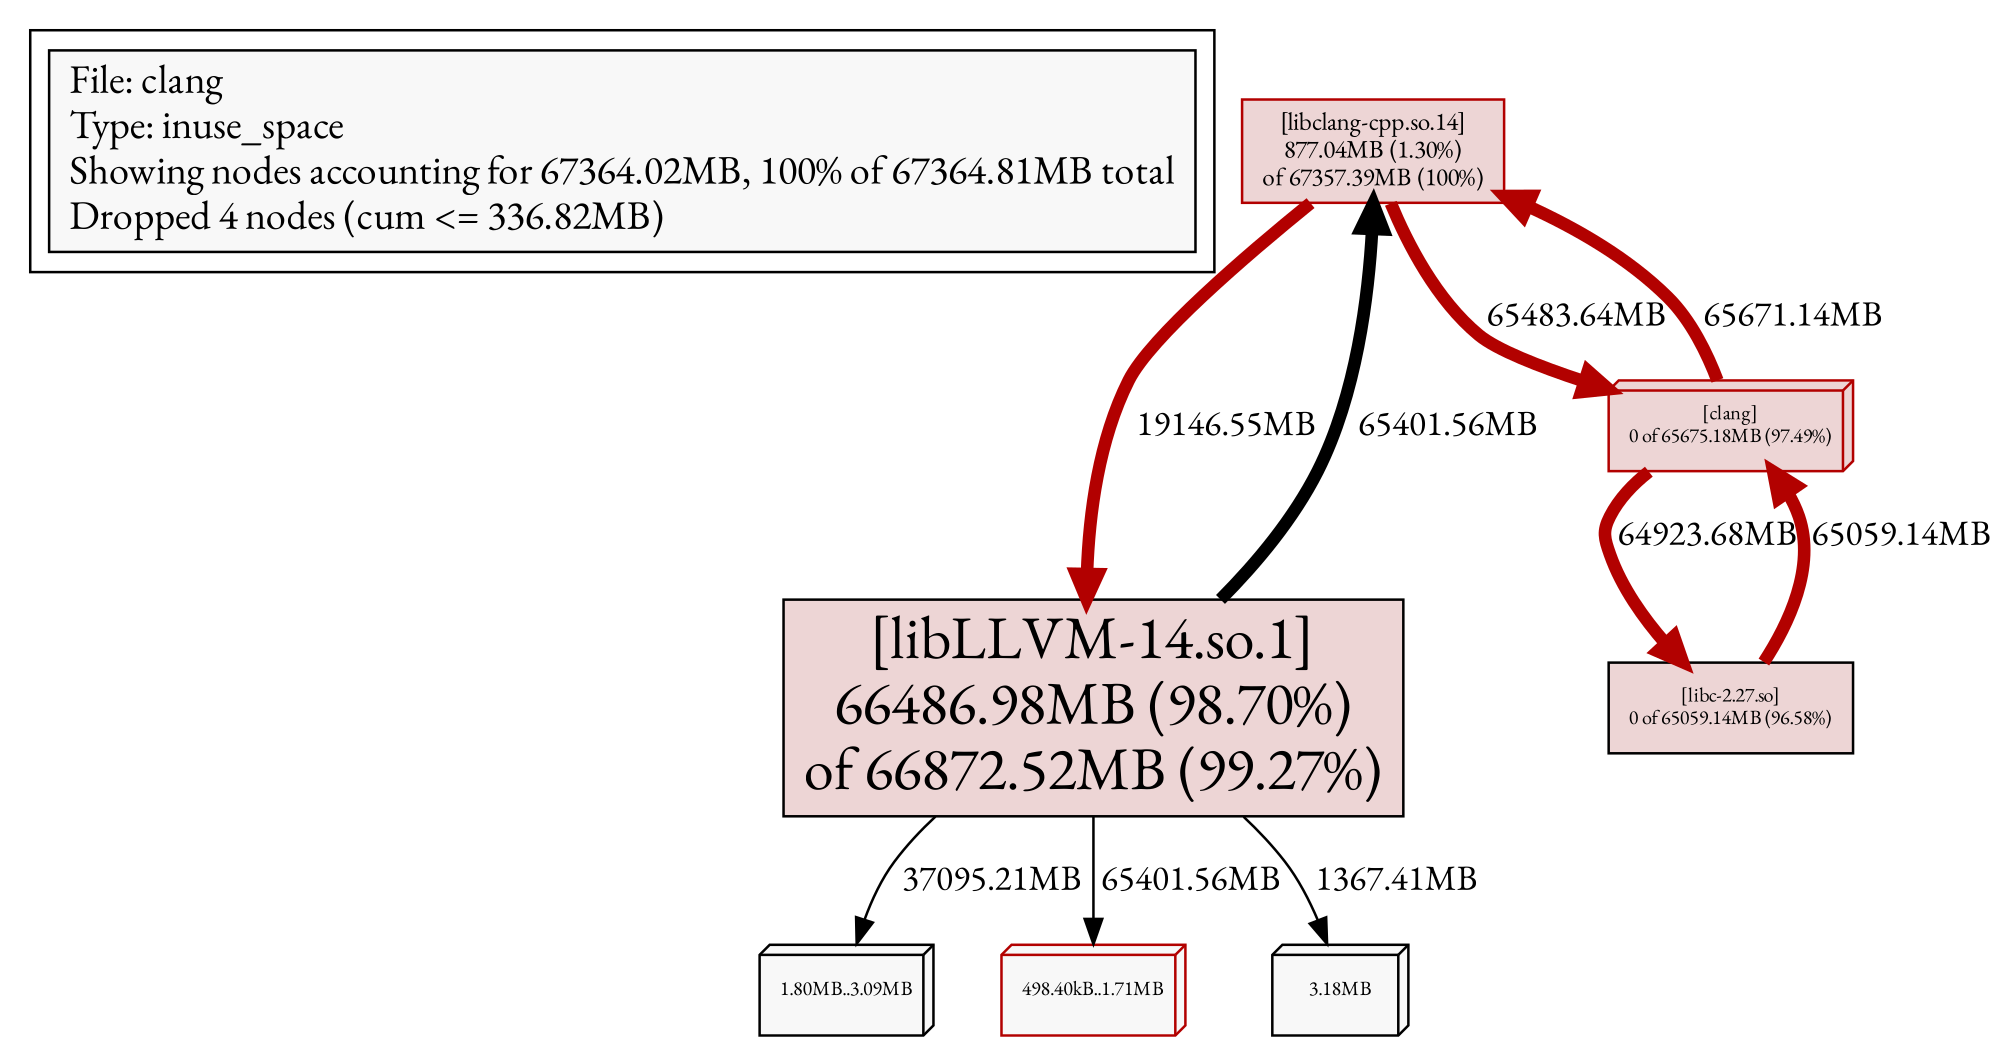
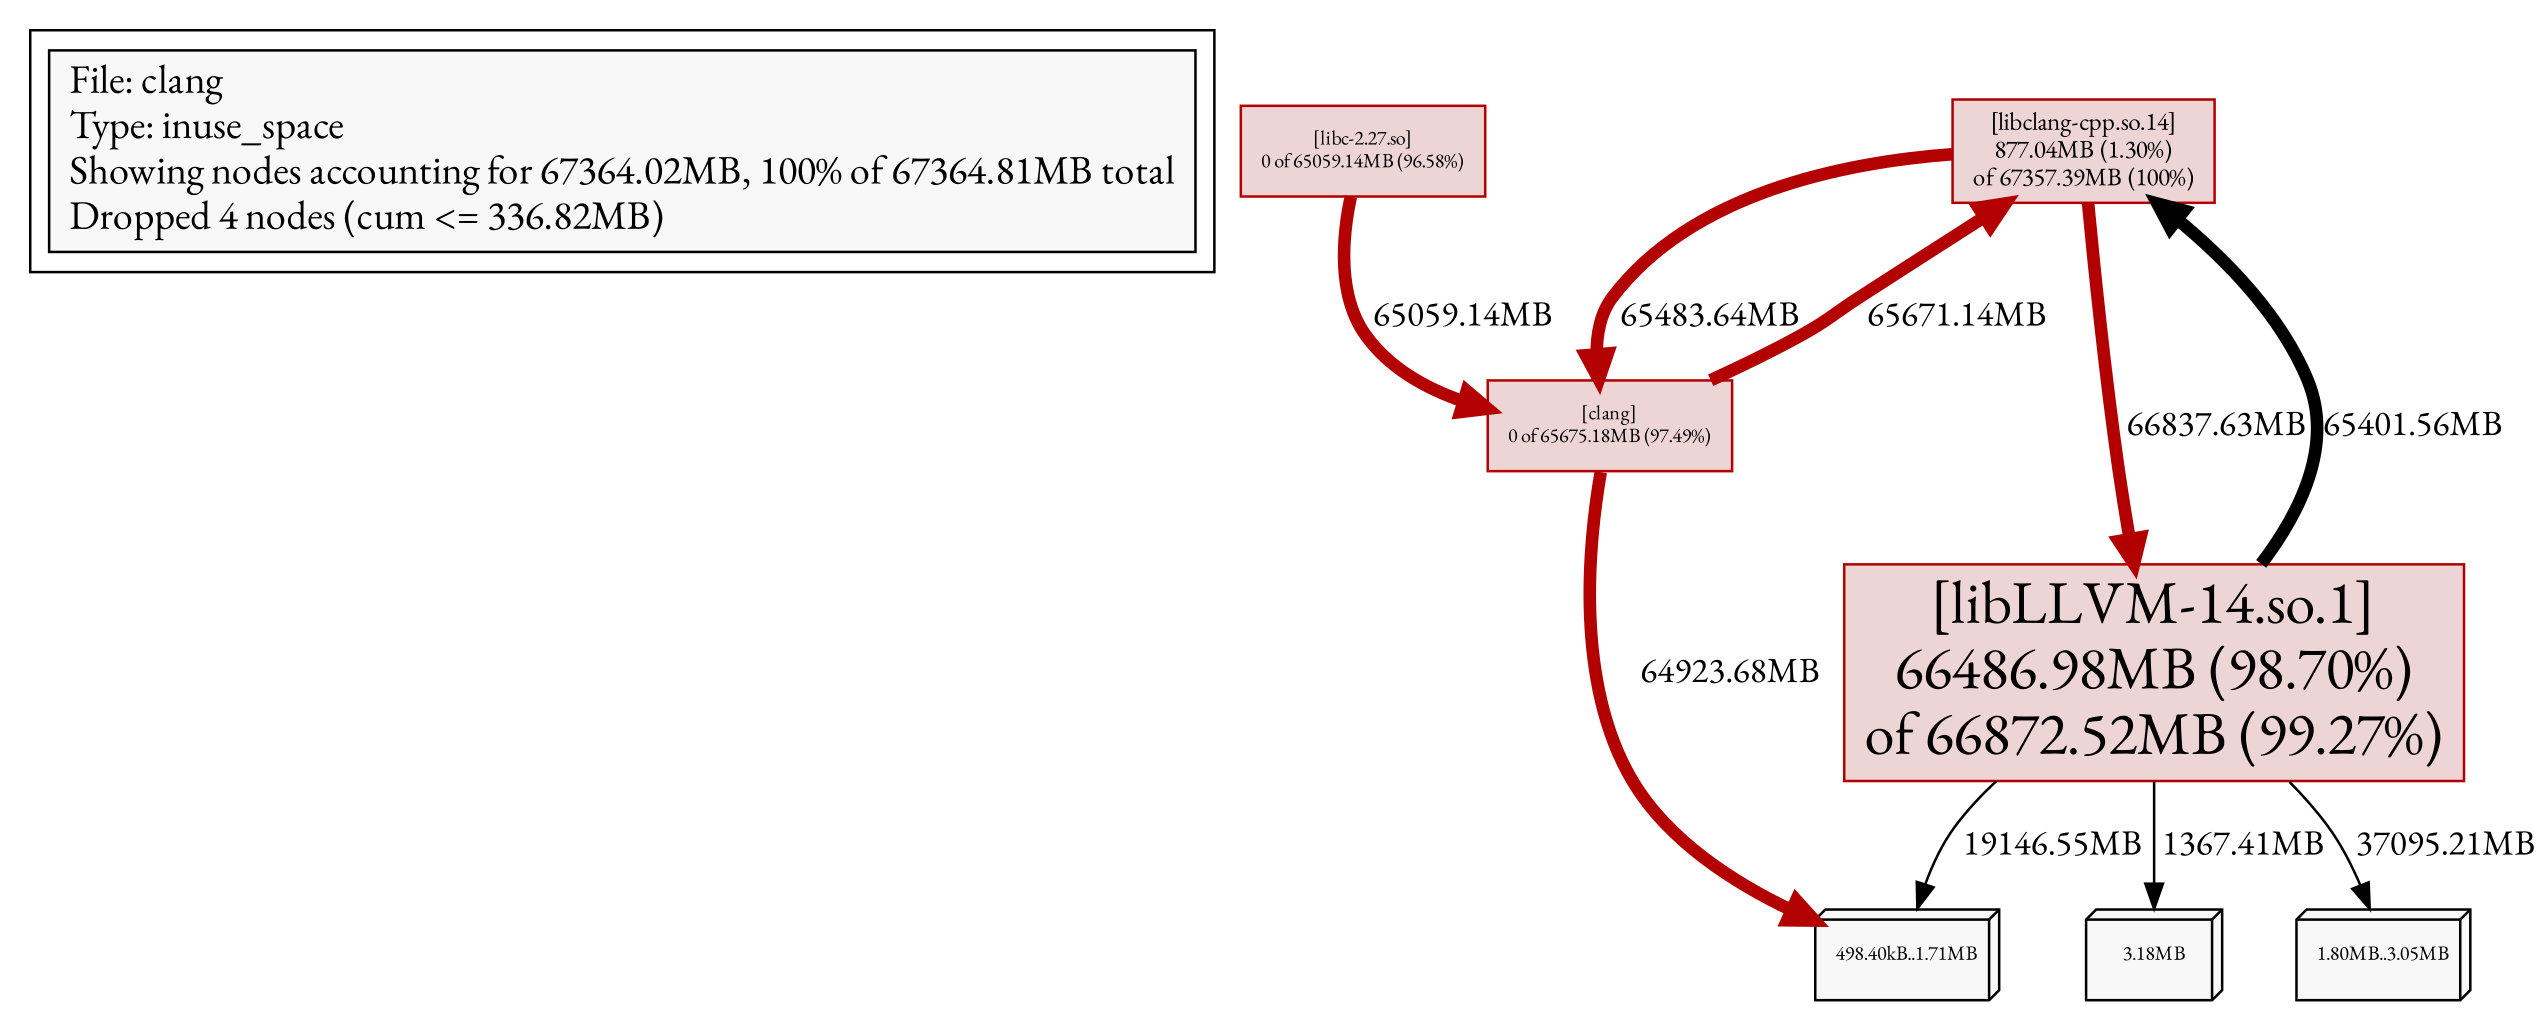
edge "[libclang-cpp.so.14] 877.04MB (1.30%) of 67357.39MB (100%)" -> "[libLLVM-14.so.1] 66486.98MB (98.70%) of 66872.52MB (99.27%)": label " 19146.55MB" -> " 66837.63MB"
node "[clang] 0 of 65675.18MB (97.49%)": shape box3d -> box
edge "[clang] 0 of 65675.18MB (97.49%)" -> "[libc-2.27.so] 0 of 65059.14MB (96.58%)": now "[clang] 0 of 65675.18MB (97.49%)" -> "498.40kB..1.71MB"
node "[libLLVM-14.so.1] 66486.98MB (98.70%) of 66872.52MB (99.27%)": color black -> #b20000
node "[libc-2.27.so] 0 of 65059.14MB (96.58%)": color black -> #b20100
edge "[libLLVM-14.so.1] 66486.98MB (98.70%) of 66872.52MB (99.27%)" -> "498.40kB..1.71MB": label " 65401.56MB" -> " 19146.55MB"
node "1.80MB..3.09MB": label "1.80MB..3.09MB" -> "1.80MB..3.05MB"
node "498.40kB..1.71MB": color #b20100 -> black
